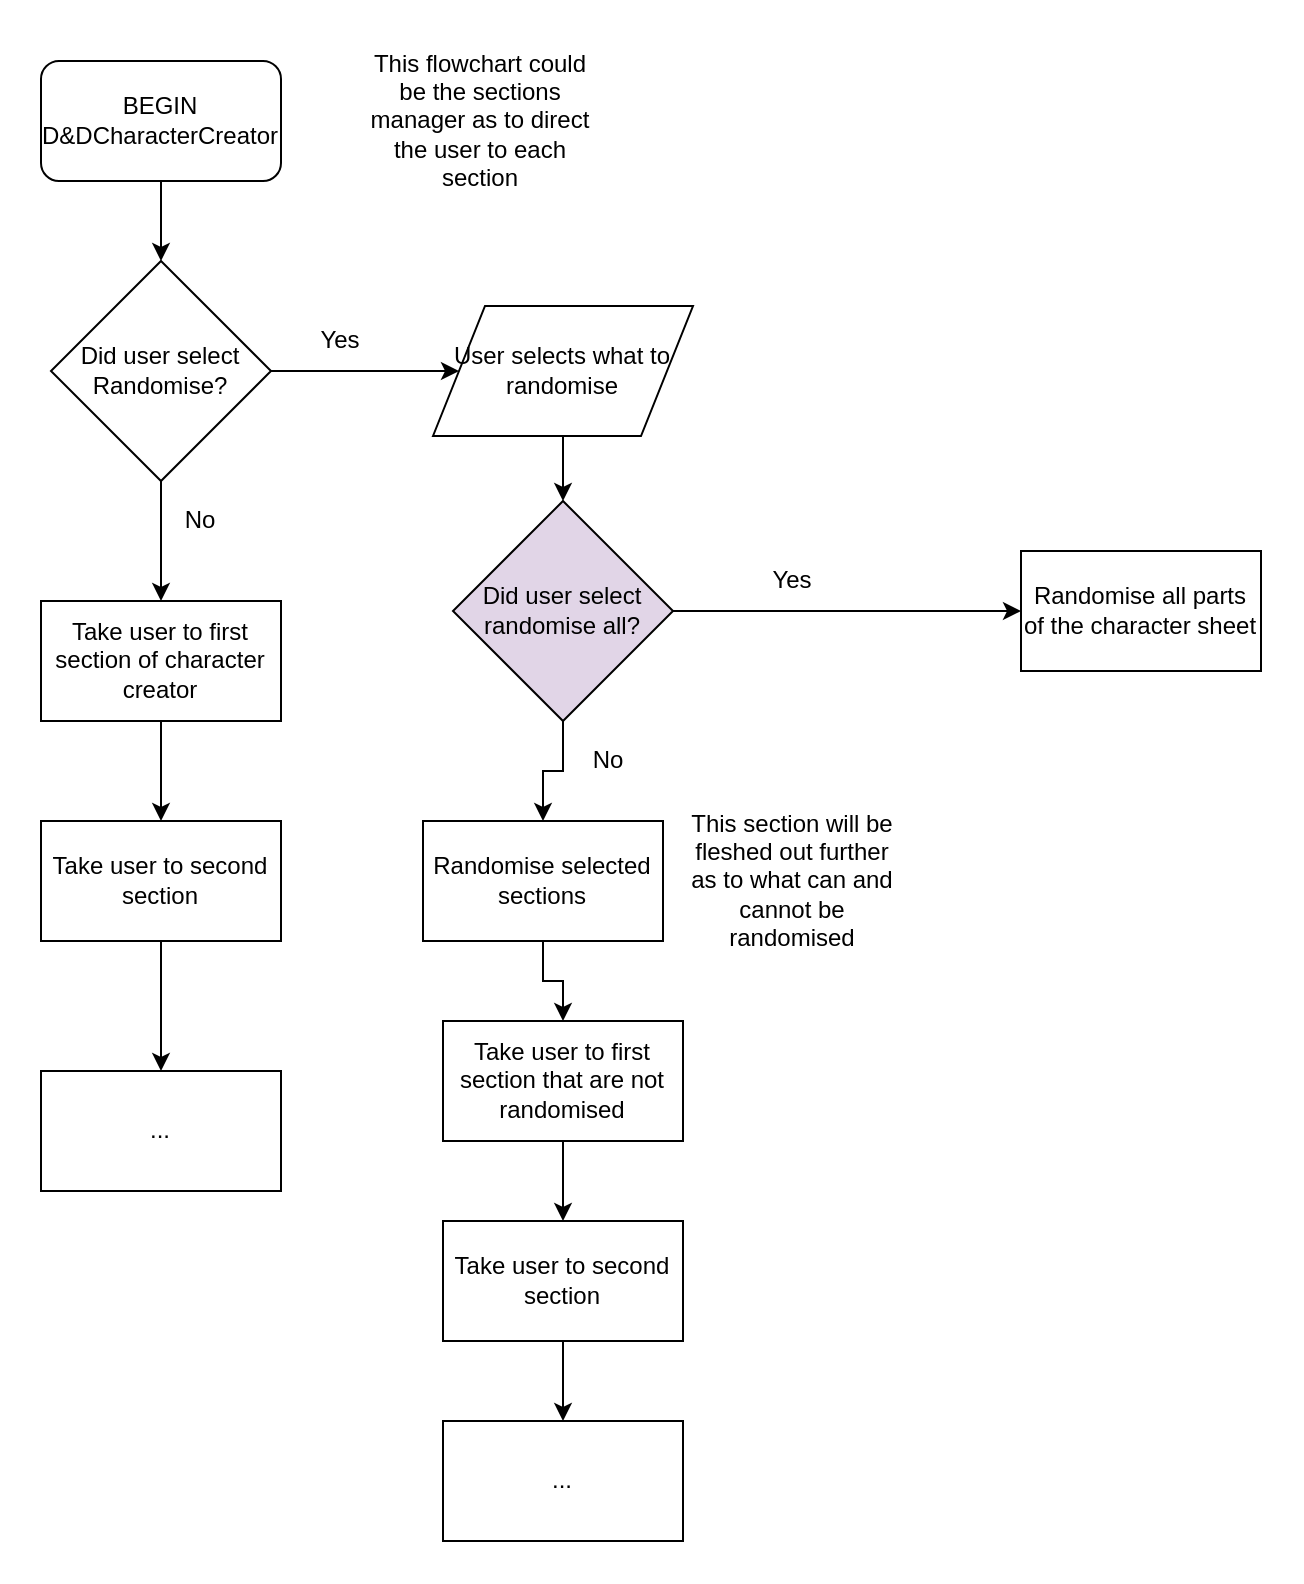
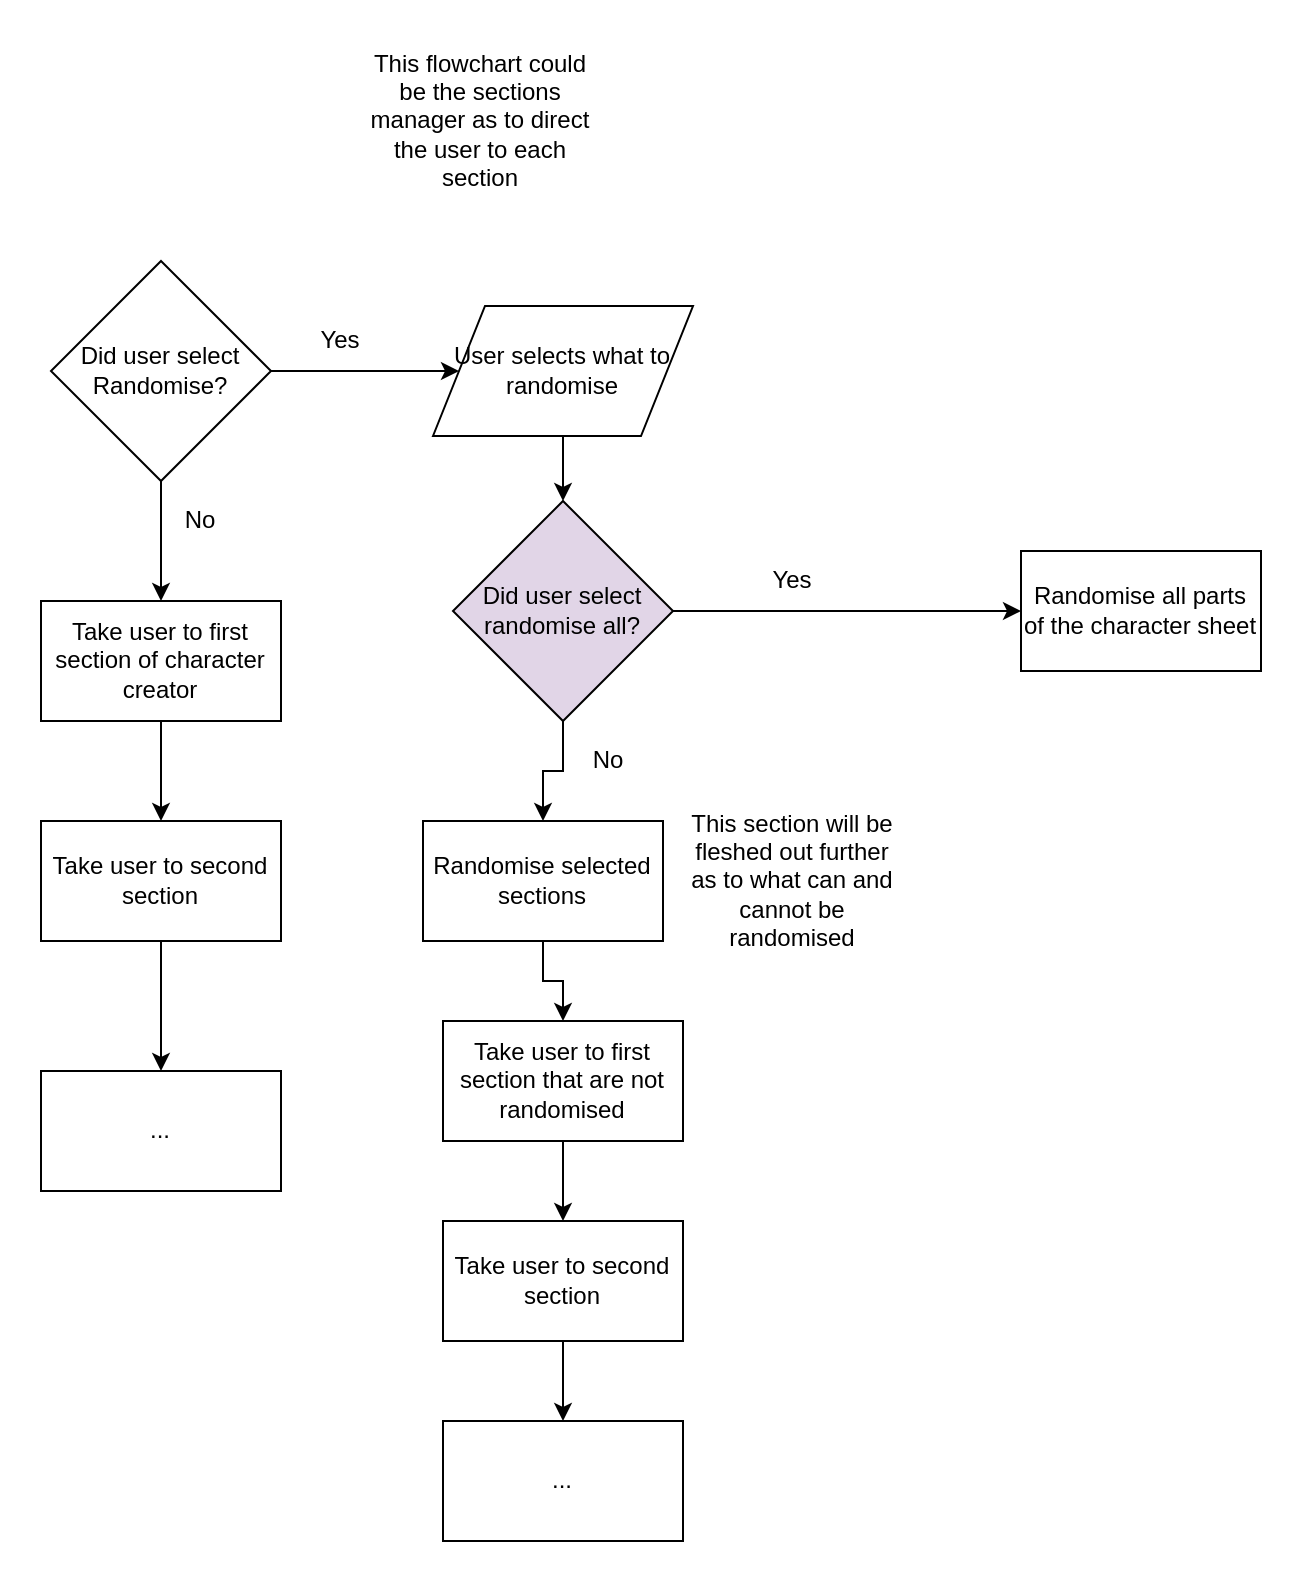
node "BEGIN D&DCharacterCreator": removed
edge "BEGIN D&DCharacterCreator" -> "Did user select Randomise?": removed
